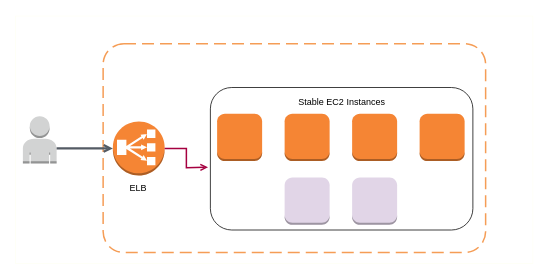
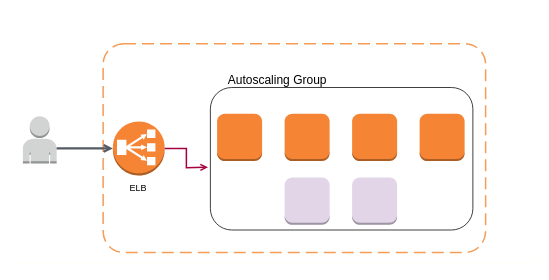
node "Autoscaling Group": added
node "Stable EC2 Instances": removed
